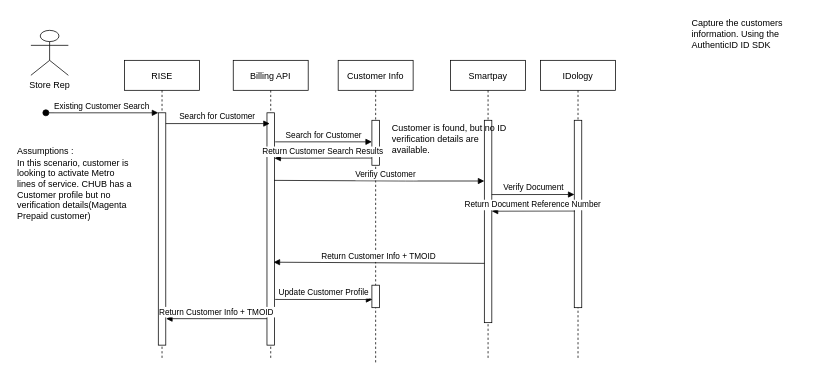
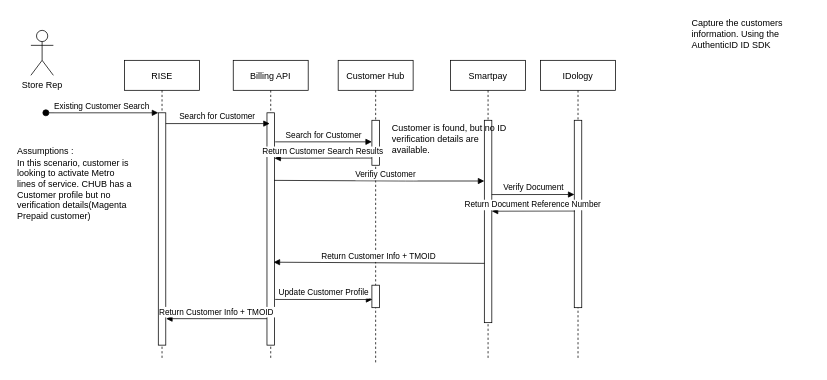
node "Store Rep": size 38x45 -> 23x45
node "Customer Info": label "Customer Info" -> "Customer Hub"
